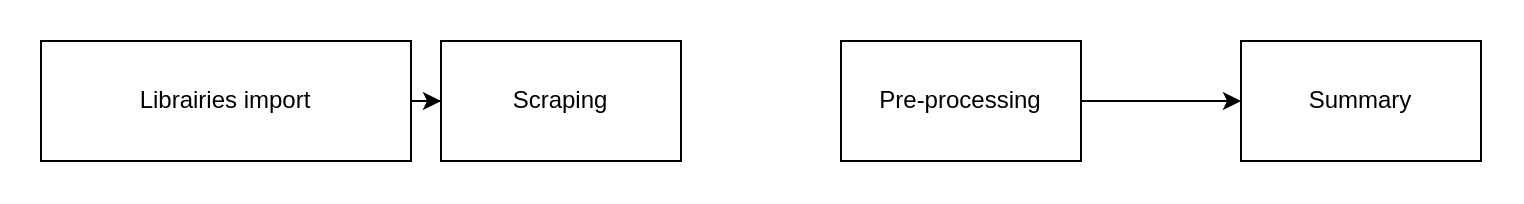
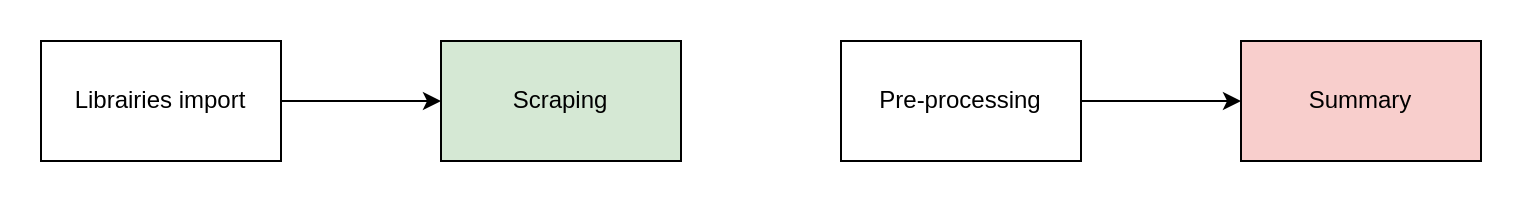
node "Librairies import": size 370x120 -> 240x120
node "Scraping": fillcolor #ffffff -> #d5e8d4
node "Summary": fillcolor #ffffff -> #f8cecc
